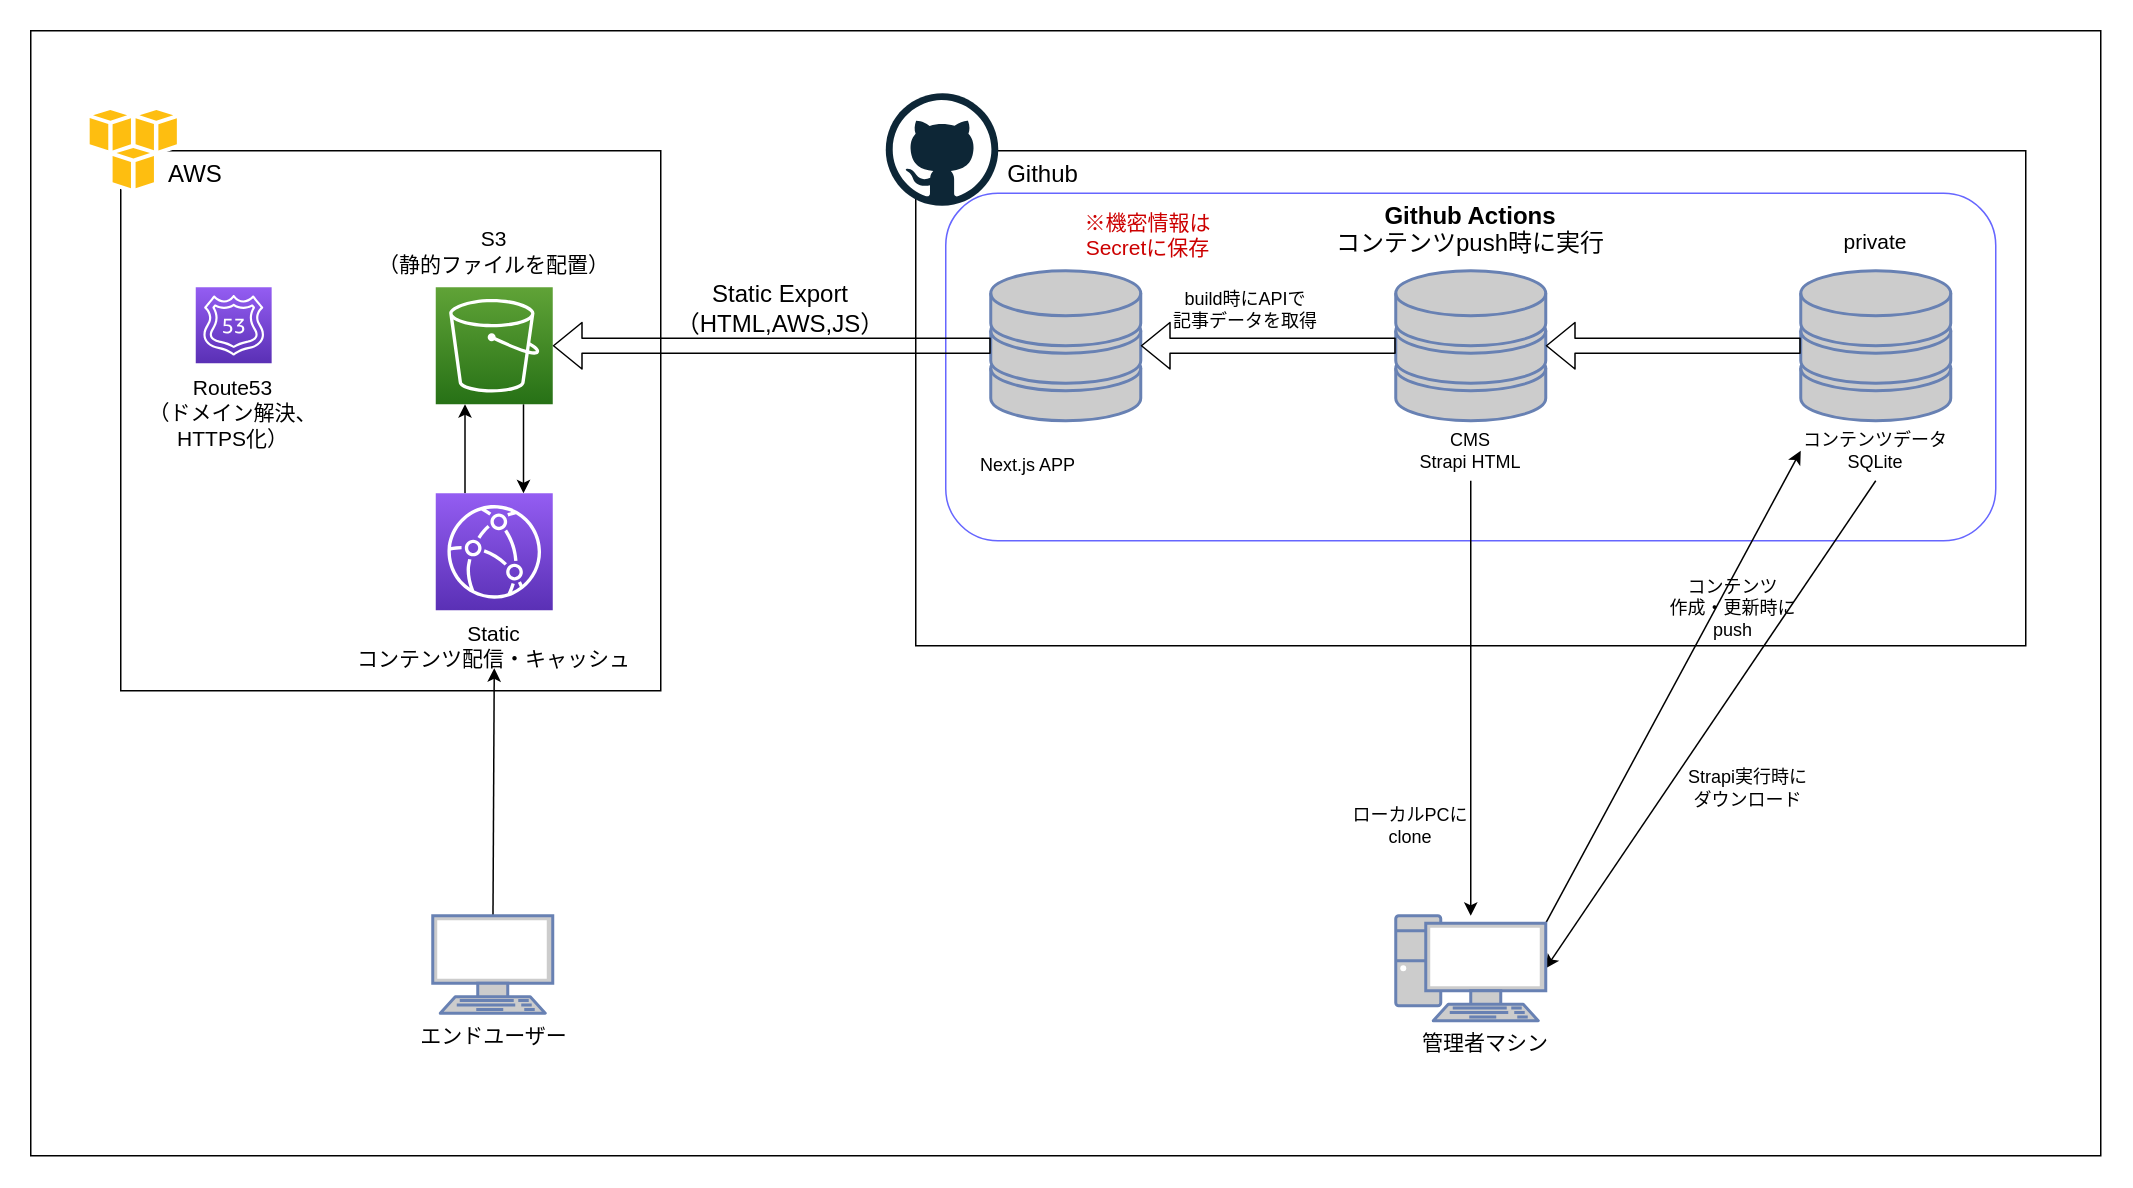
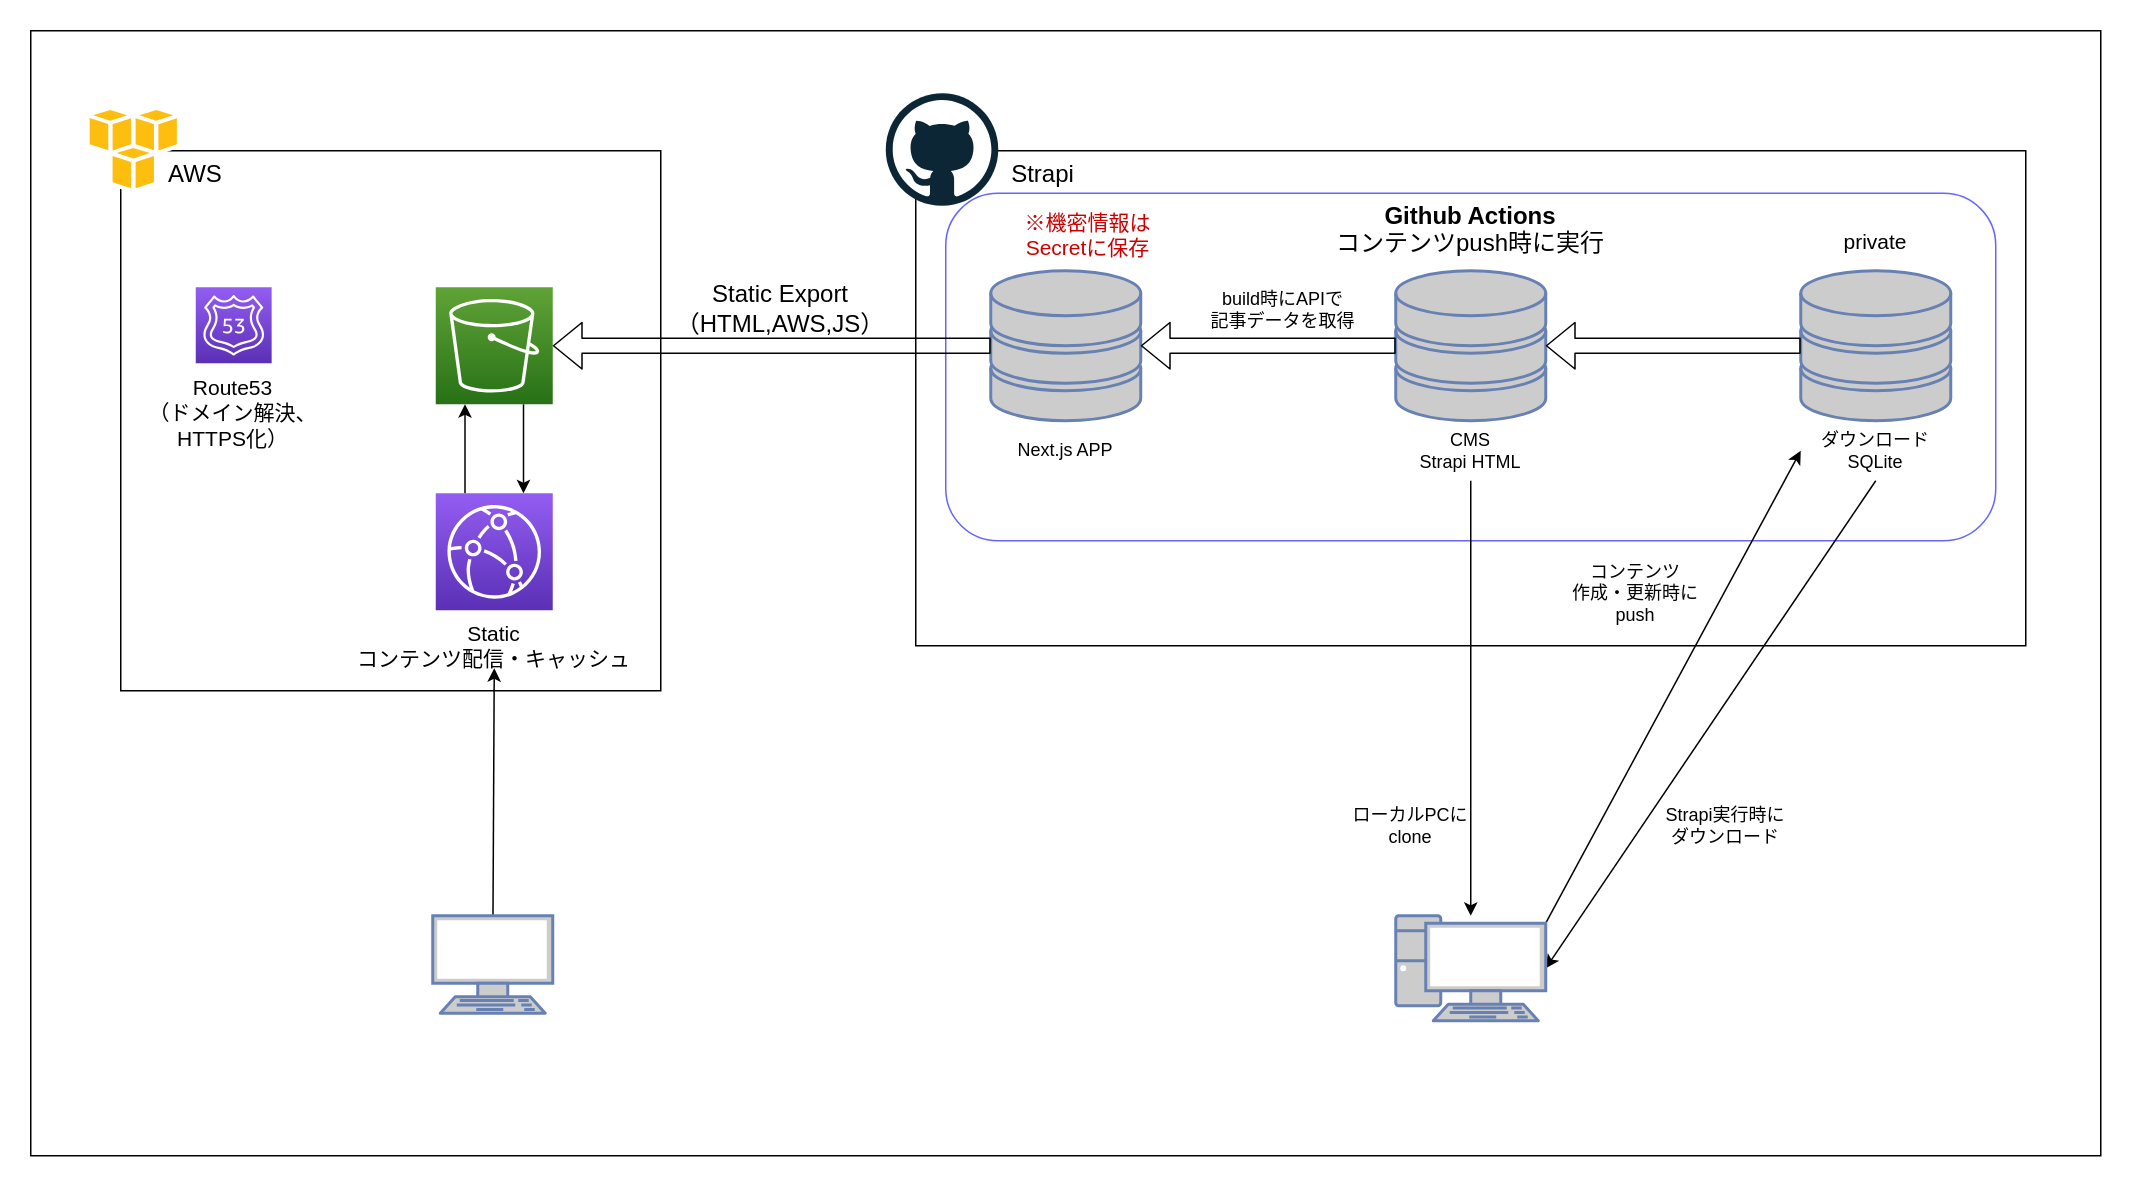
node "Github": label "Github" -> "Strapi"
node "※機密情報はSecretに保存": moved (1148, 235) -> (1088, 235)
node "S3（静的ファイルを配置）": removed
node "build時にAPIで 記事データを取得": moved (1246, 310) -> (1283, 310)
node "コンテンツデータ SQLite": label "コンテンツデータ SQLite" -> "ダウンロード SQLite"
node "Next.js APP": moved (1028, 466) -> (1066, 451)
node "コンテンツ 作成・更新時にpush": moved (1733, 608) -> (1636, 593)
node "Strapi実行時に ダウンロード": moved (1748, 788) -> (1726, 826)
node "エンドユーザー": removed
node "管理者マシン": removed
